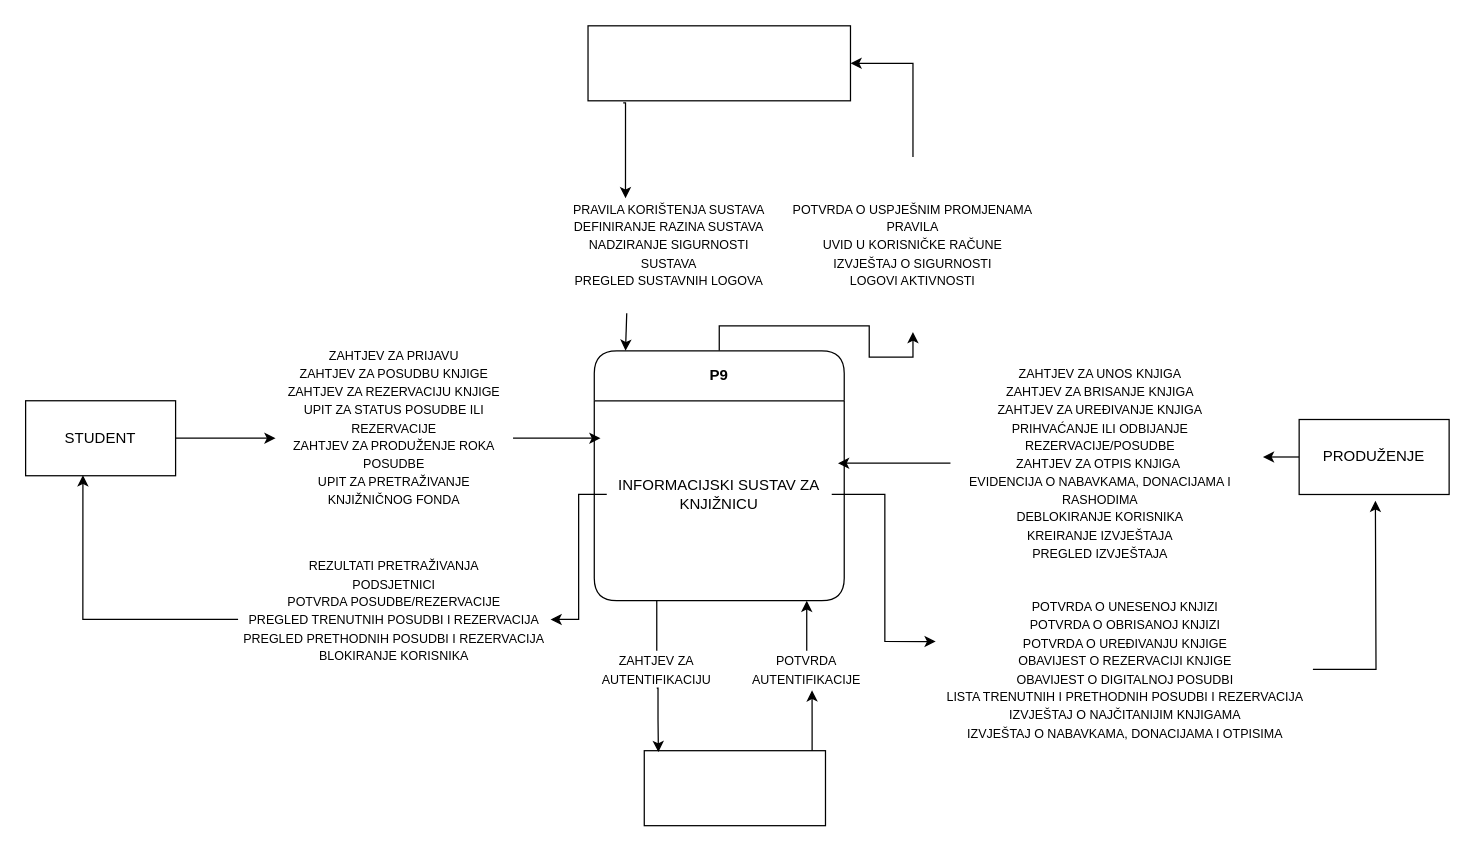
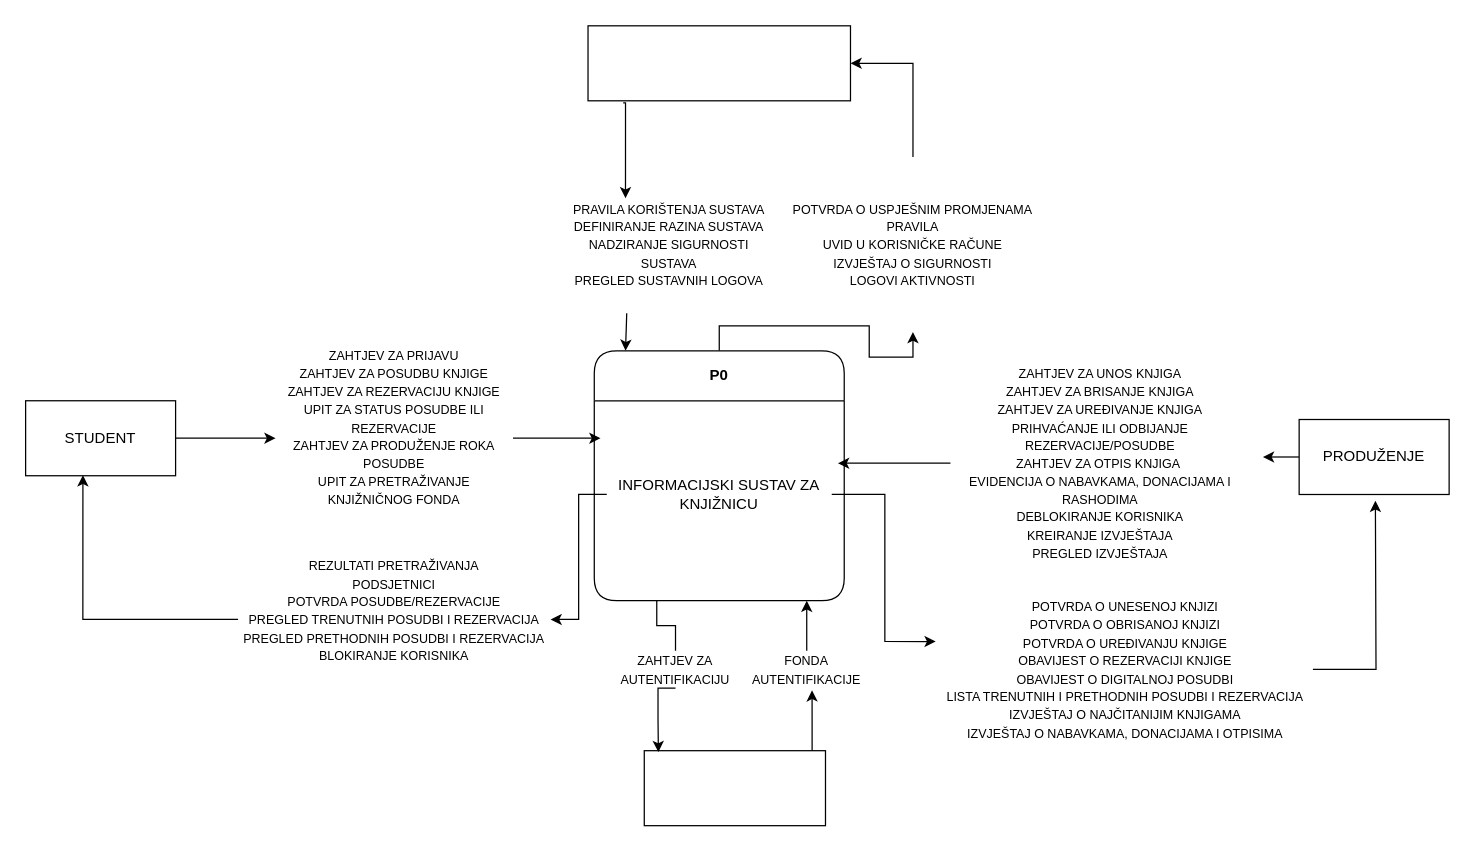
node "P9": label "P9" -> "P0"
node "ZAHTJEV ZA AUTENTIFIKACIJU": moved (657, 669) -> (676, 669)
node "POTVRDA AUTENTIFIKACIJE": label "POTVRDA AUTENTIFIKACIJE" -> "FONDA AUTENTIFIKACIJE"
